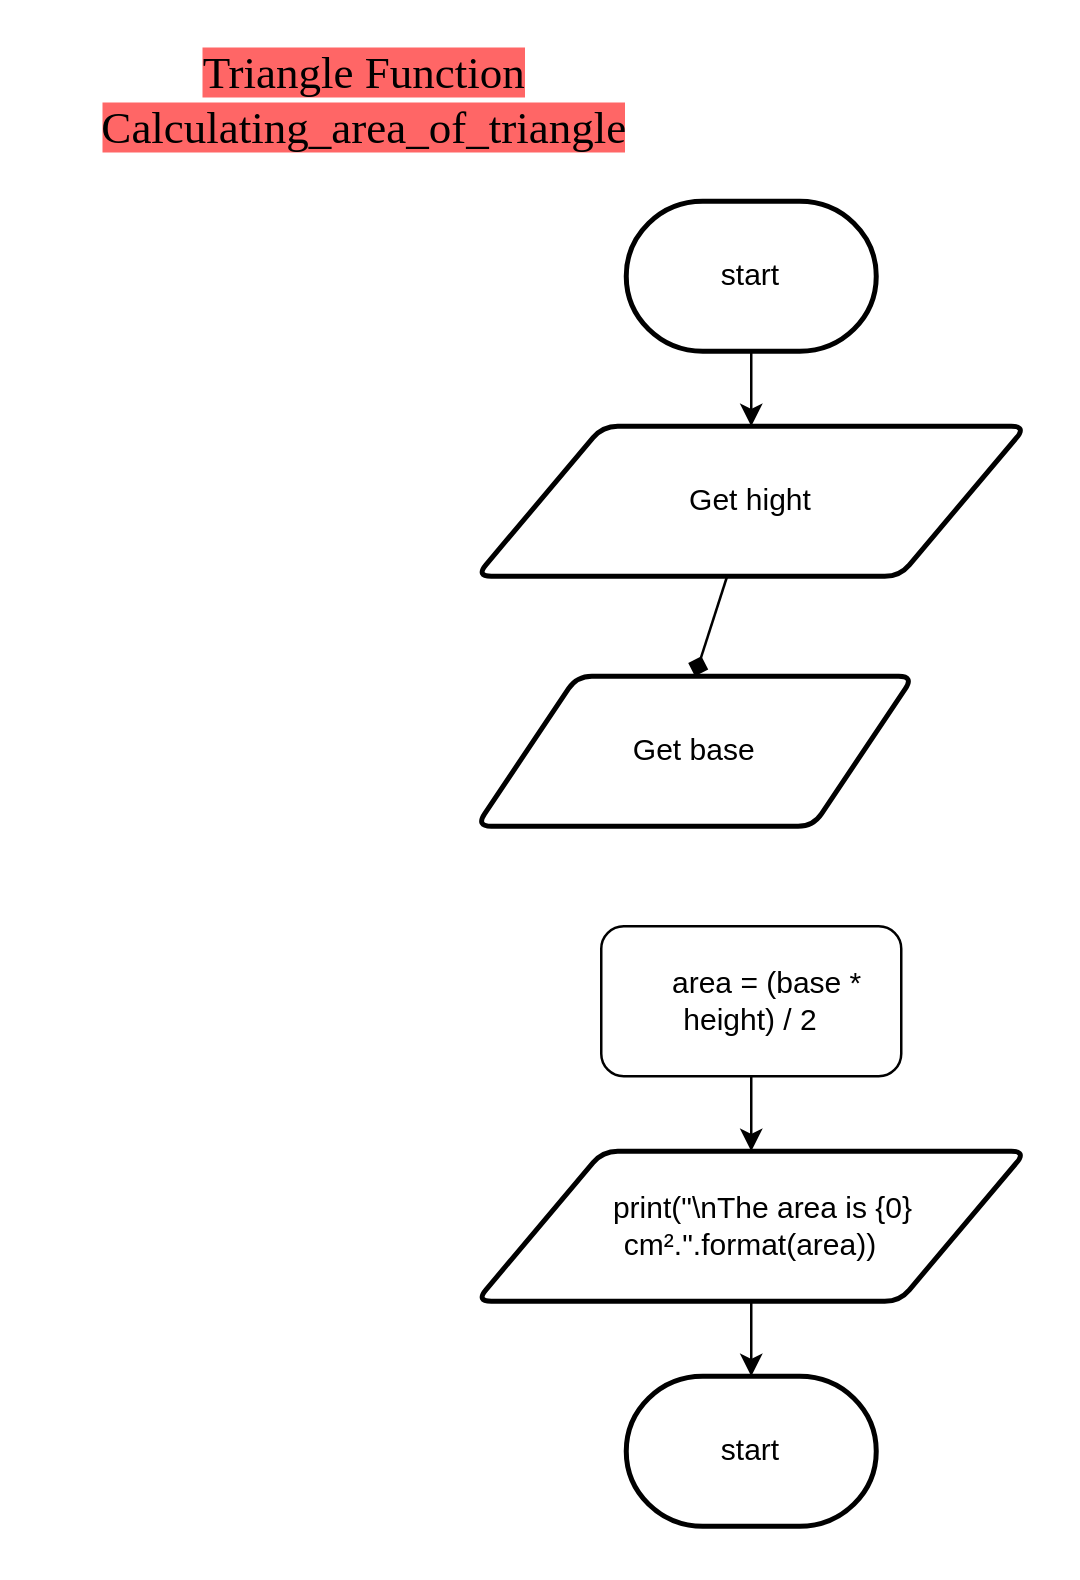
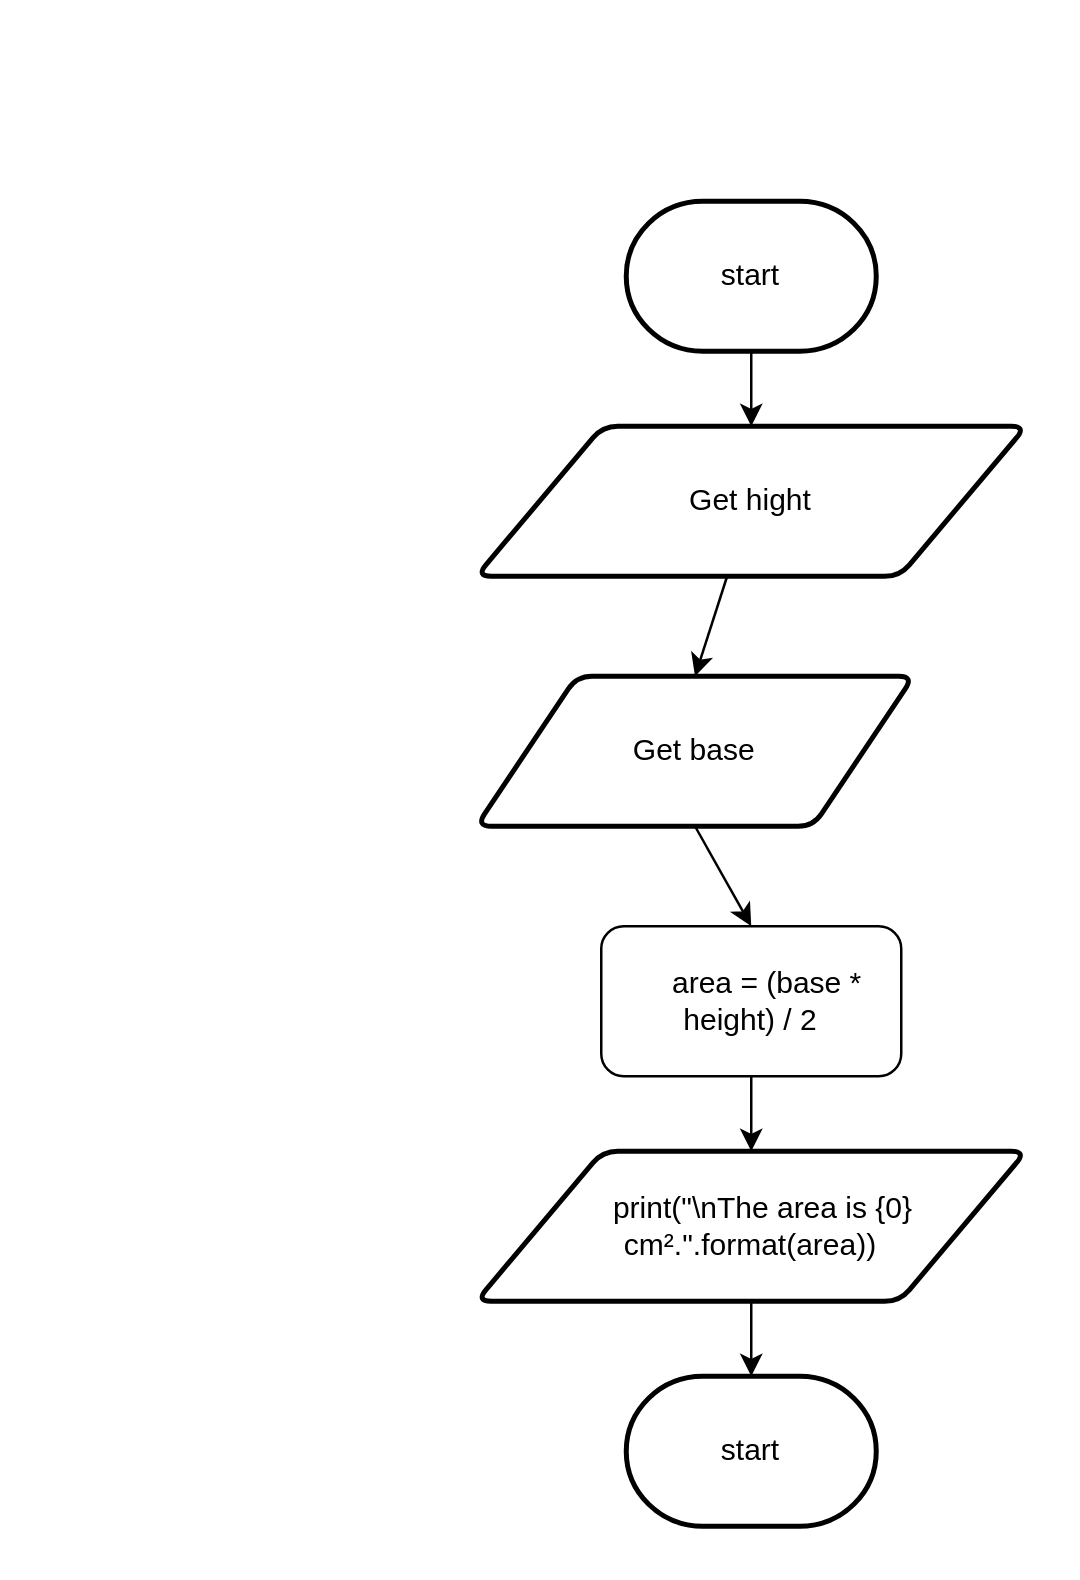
node "Triangle Function Calculating_area_of_triangle": removed
edge "Get hight" -> "Get base": arrowhead diamond -> classic
edge "Get base" -> "area = (base * height) / 2": added
